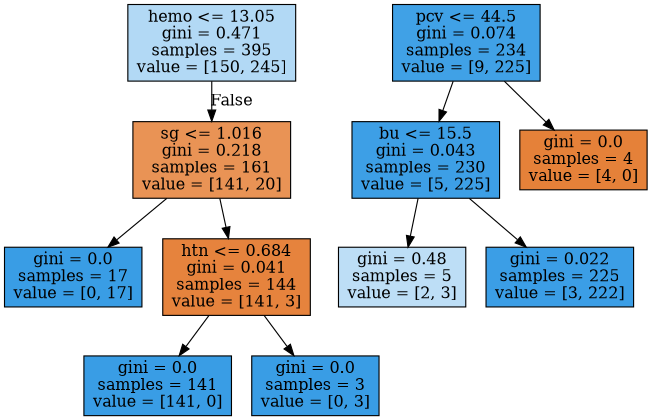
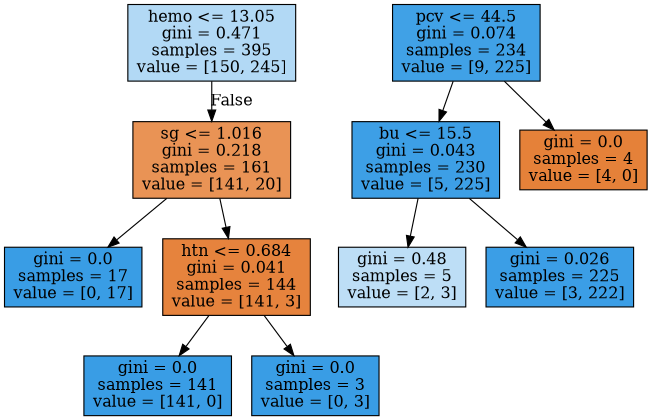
node "gini = 0.022 samples = 225 value = [3, 222]": label "gini = 0.022 samples = 225 value = [3, 222]" -> "gini = 0.026 samples = 225 value = [3, 222]"
